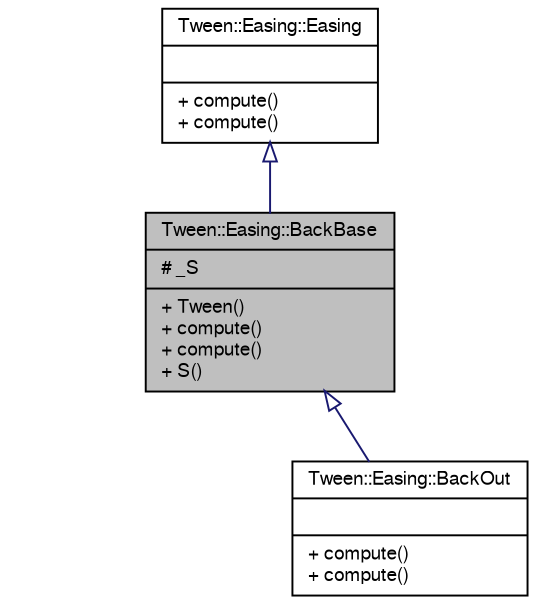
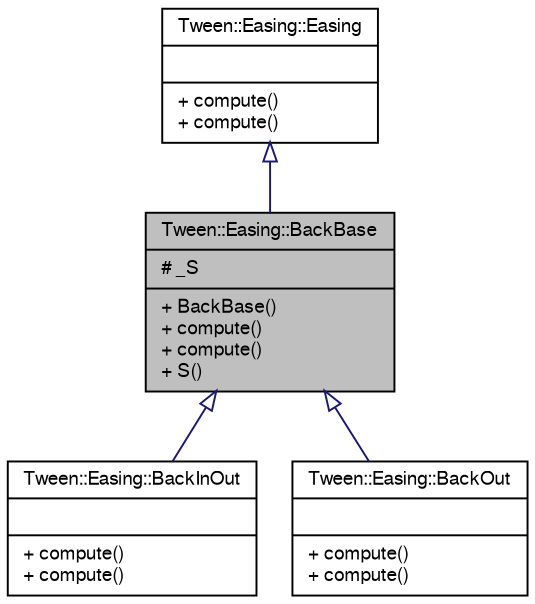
node "Tween::Easing::BackBase": text "+ Tween()" -> "+ BackBase()"
node "Tween::Easing::BackInOut": added
